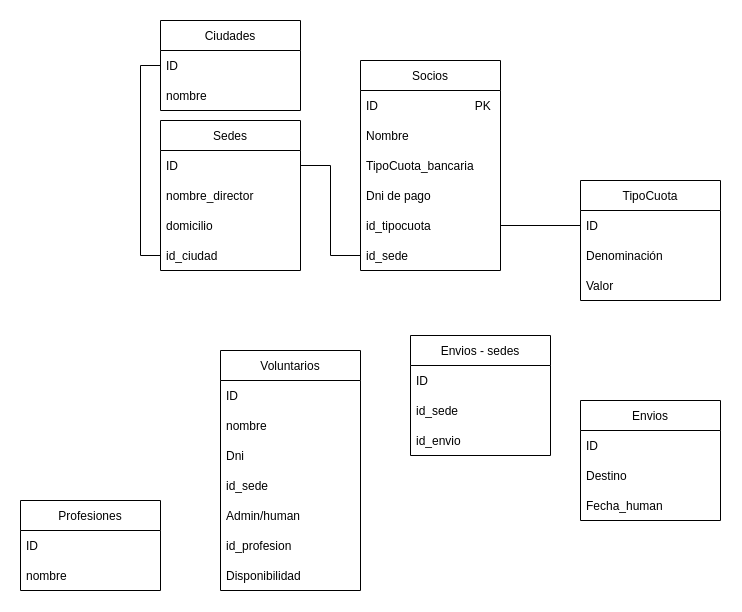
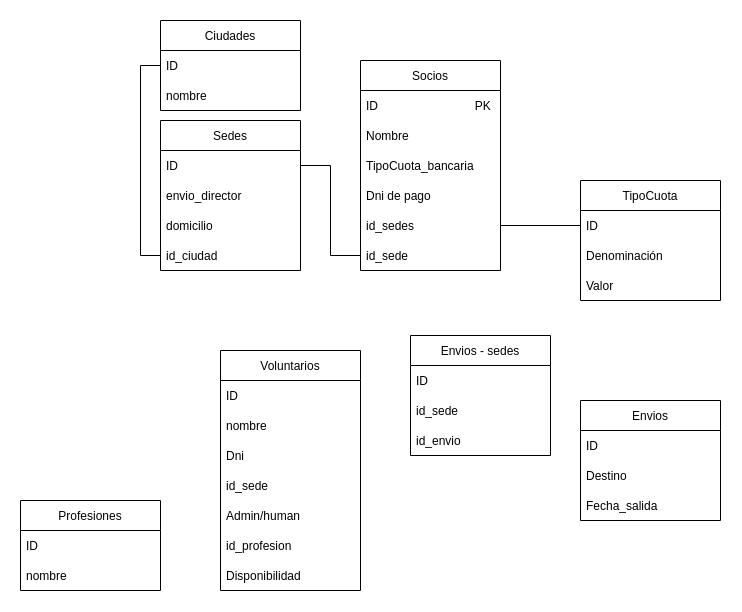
node "nombre_director": label "nombre_director" -> "envio_director"
node "id_tipocuota": label "id_tipocuota" -> "id_sedes"
node "Fecha_human": label "Fecha_human" -> "Fecha_salida"
